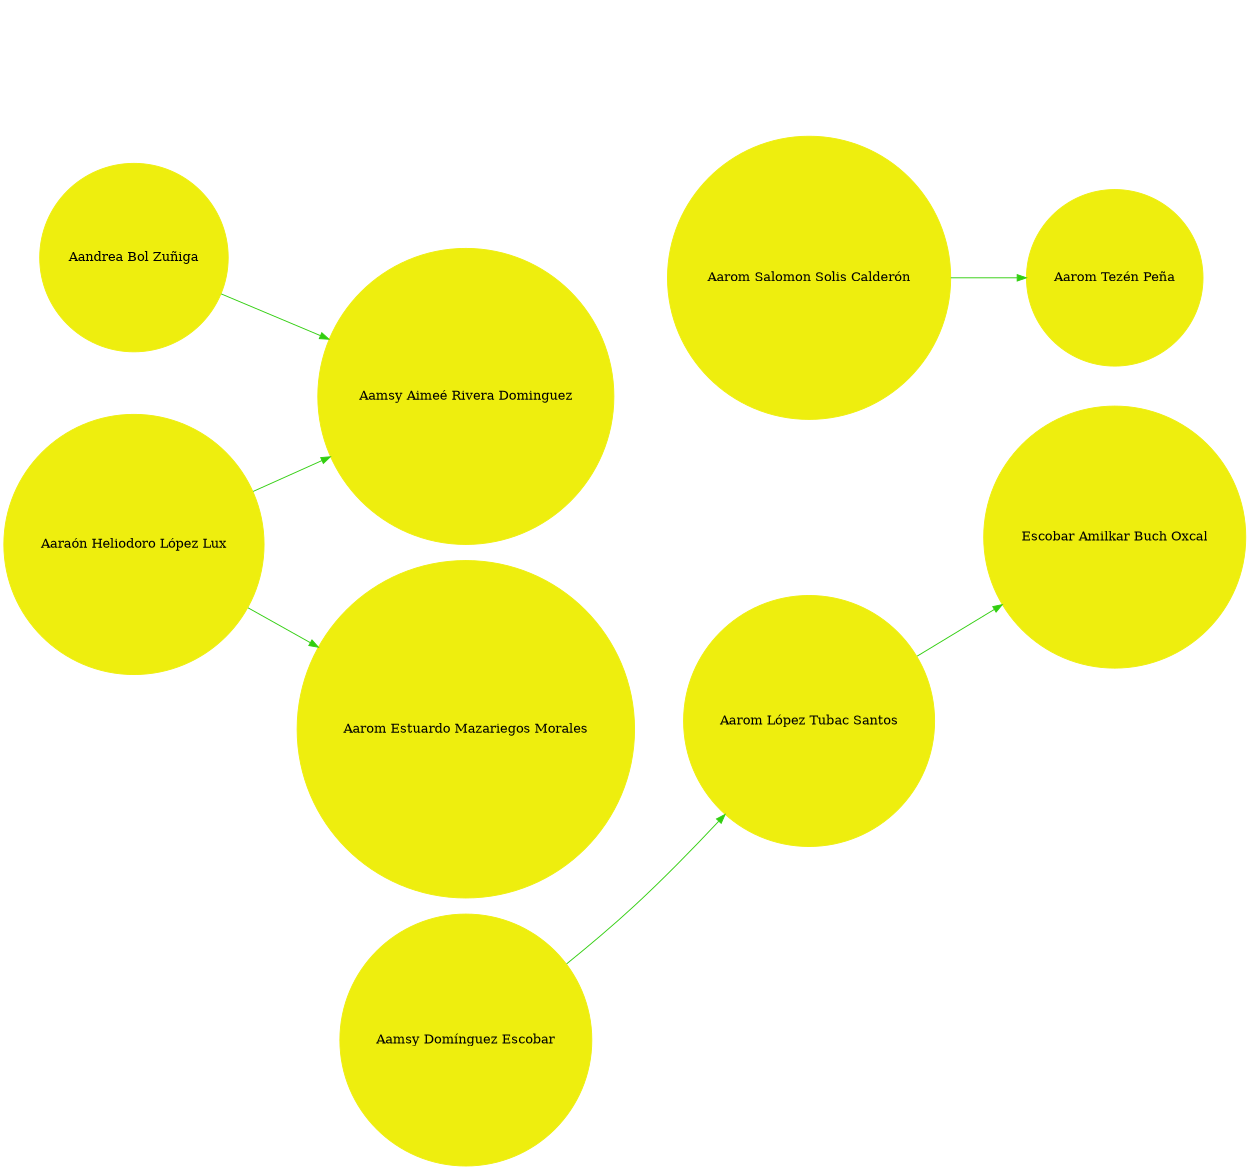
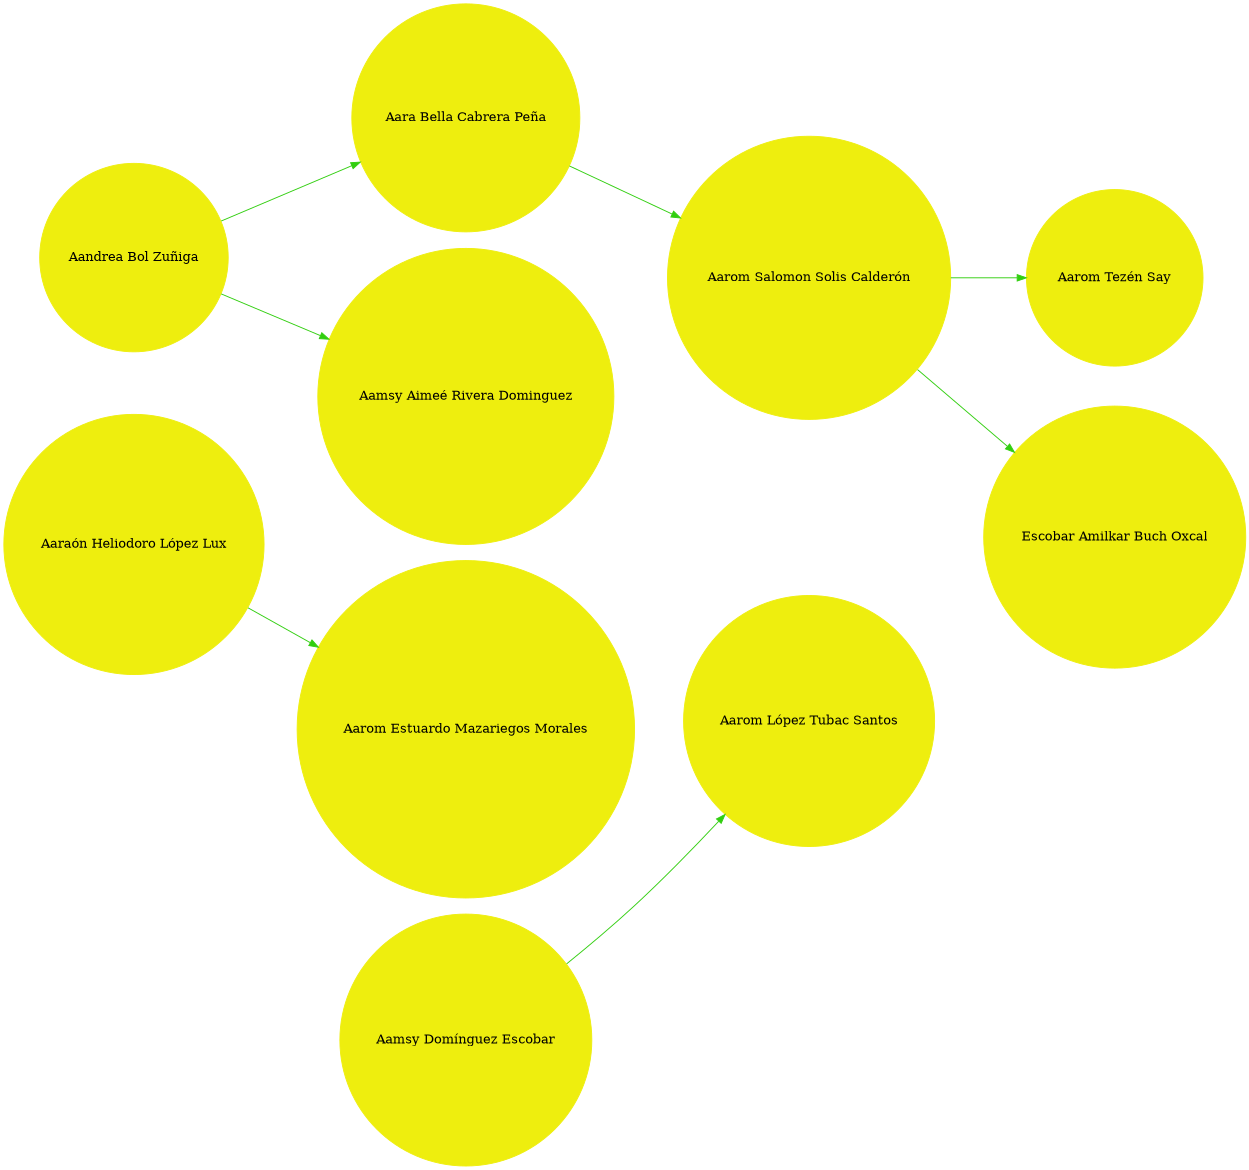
node "Aara Bella Cabrera Peña": added
node "Aarom Tezén Peña": label "Aarom Tezén Peña" -> "Aarom Tezén Say"
edge "Aaraón Heliodoro López Lux" -> "Aamsy Aimeé Rivera Dominguez": removed
edge "Aarom López Tubac Santos" -> "Escobar Amilkar Buch Oxcal": now "Aarom Salomon Solis Calderón" -> "Escobar Amilkar Buch Oxcal"
